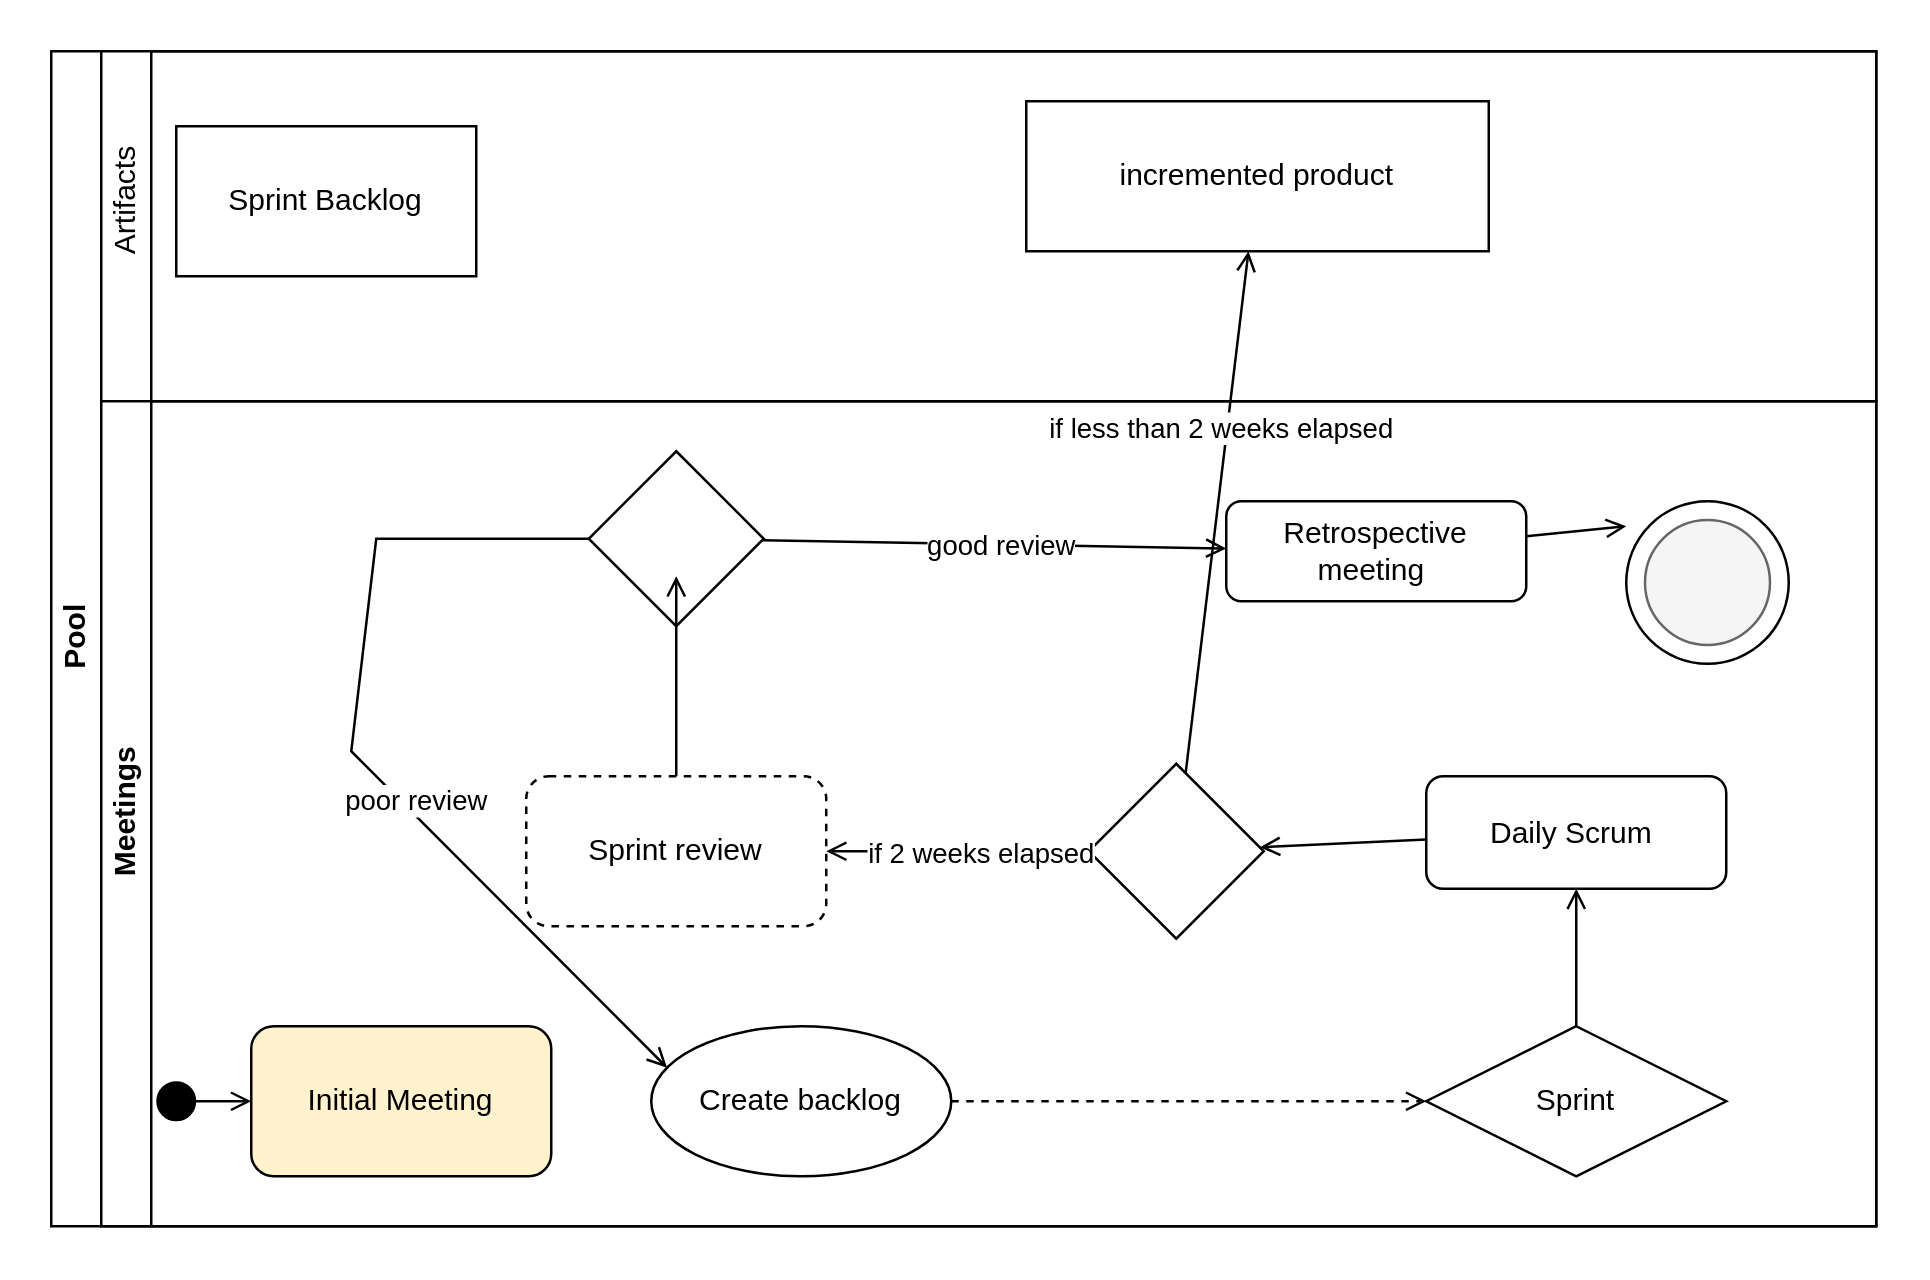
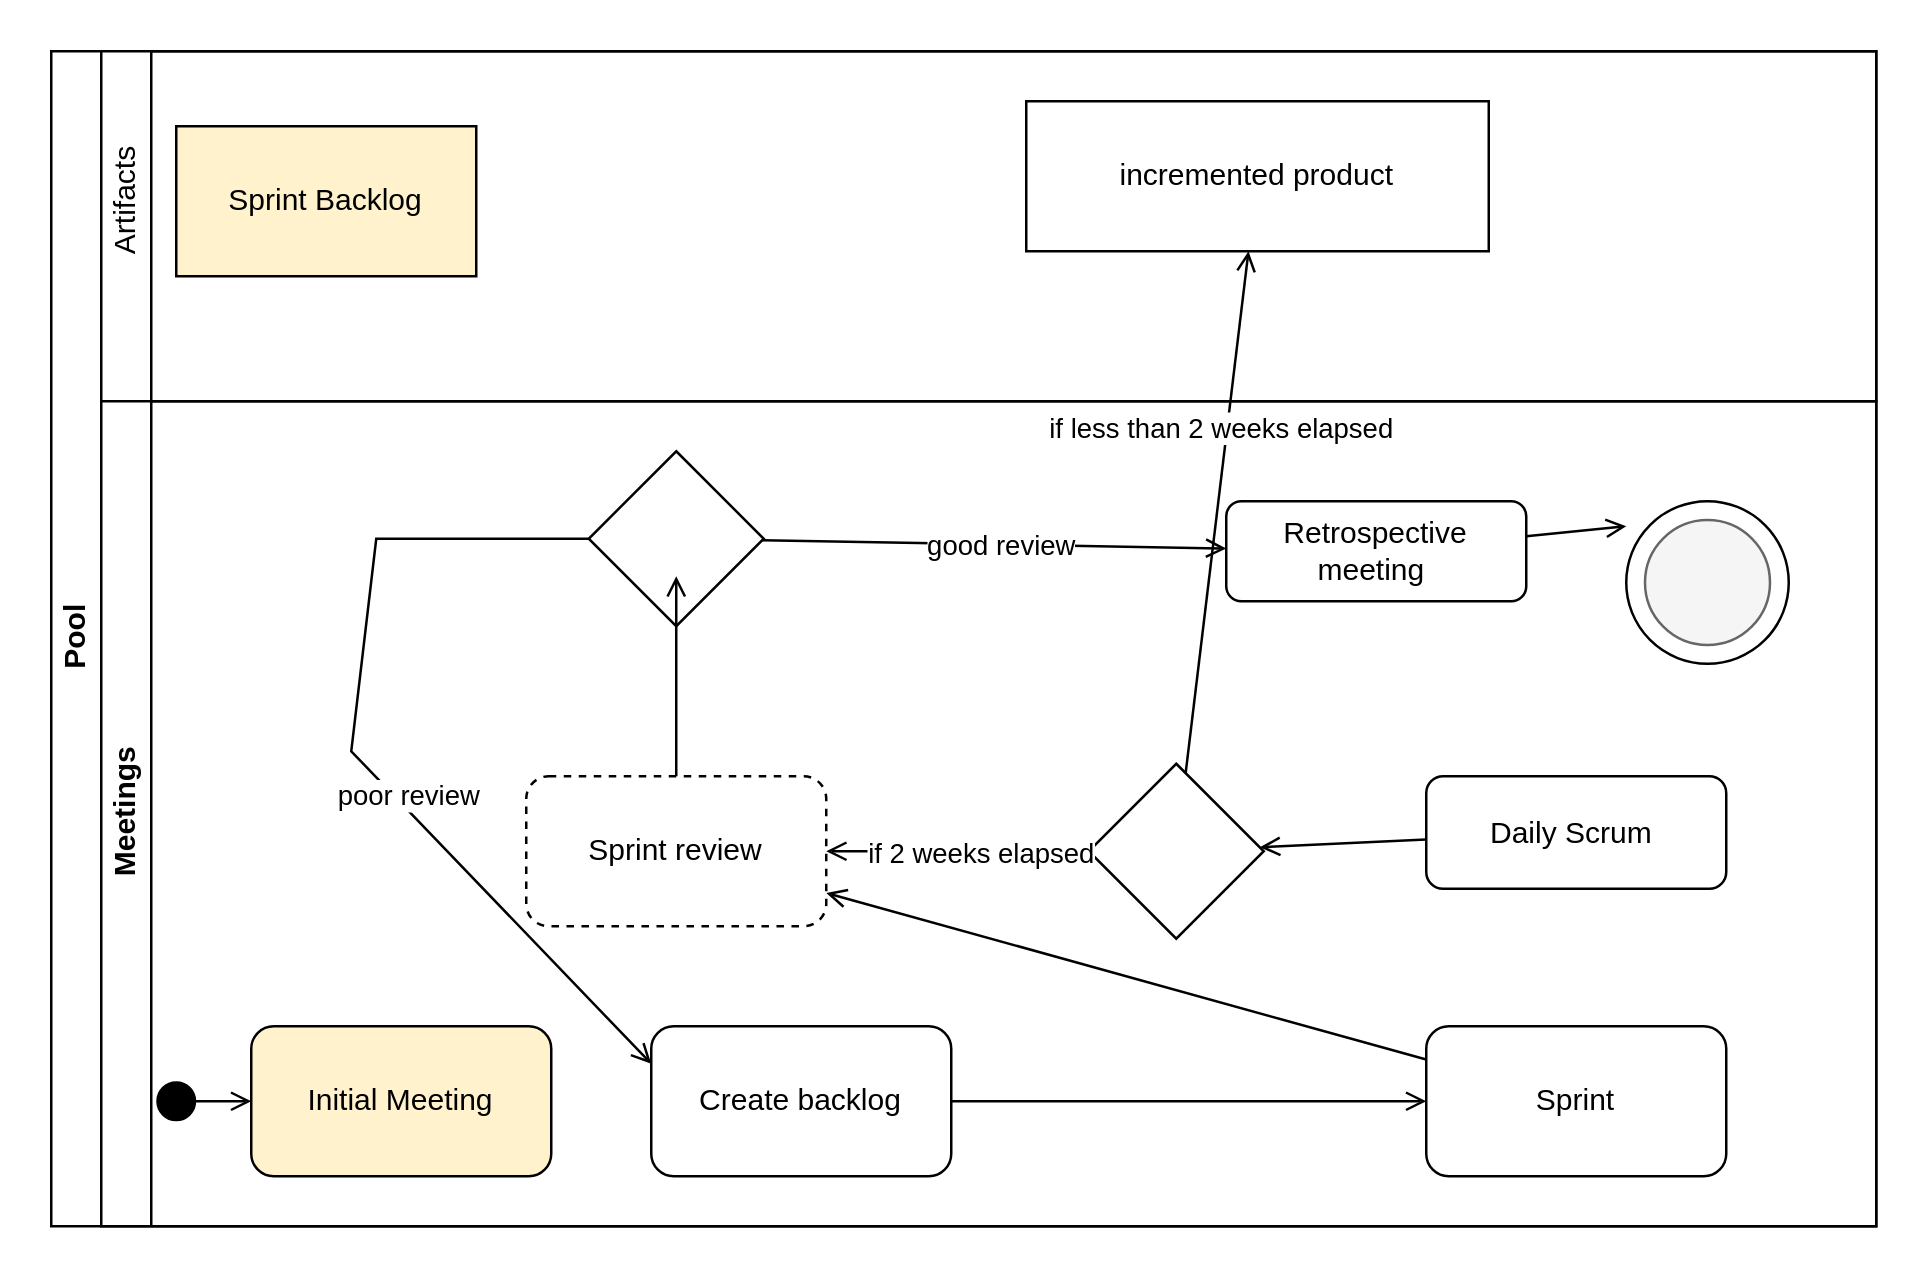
node "Sprint Backlog": fillcolor #ffffff -> #fff2cc
edge "Sprint" -> "Daily Scrum": now "Sprint" -> "Sprint review"
node "Create backlog": shape ellipse -> rounded rectangle
edge "Create backlog" -> "Sprint": style dashed -> solid
node "Sprint": shape diamond -> rounded rectangle
